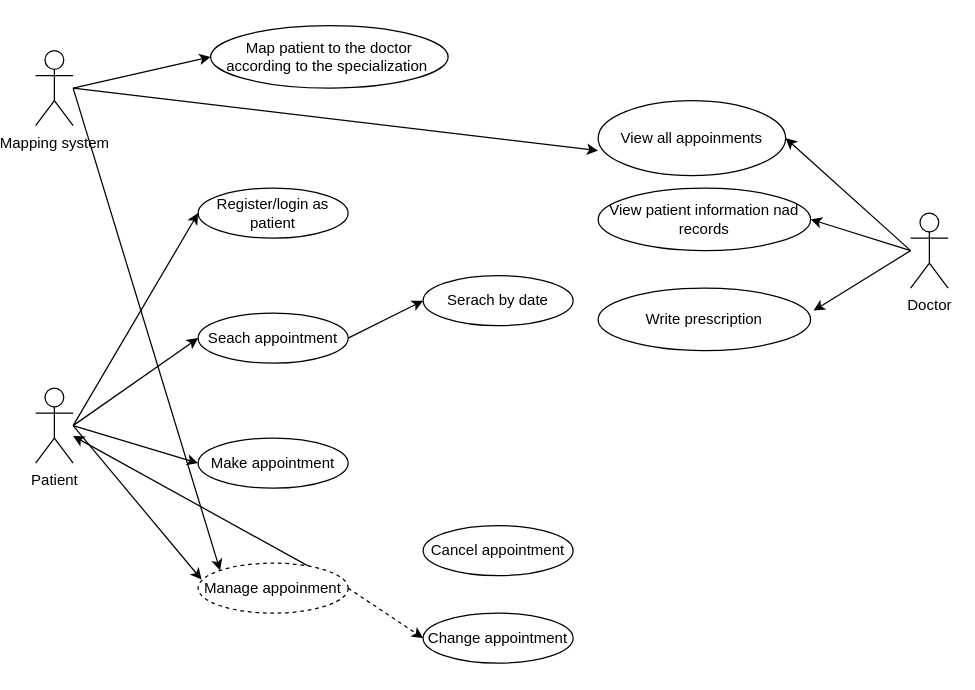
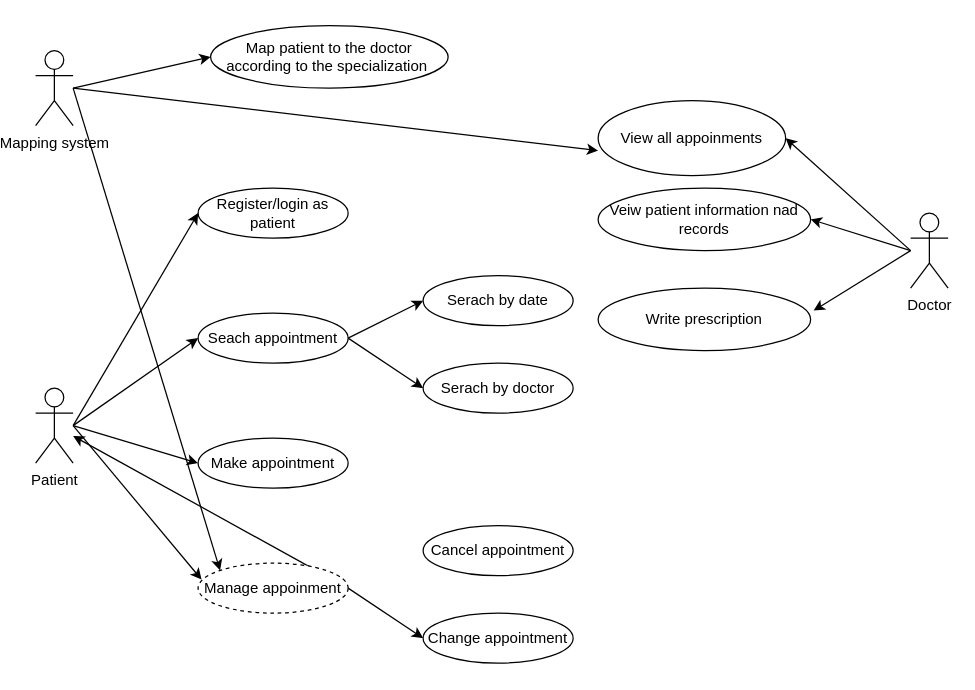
node "View patient information nad records": label "View patient information nad records" -> "Veiw patient information nad records"
edge "Seach appointment" -> "Serach by doctor": added
node "Serach by doctor": added
edge "Manage appoinment" -> "Change appointment": style dashed -> solid
